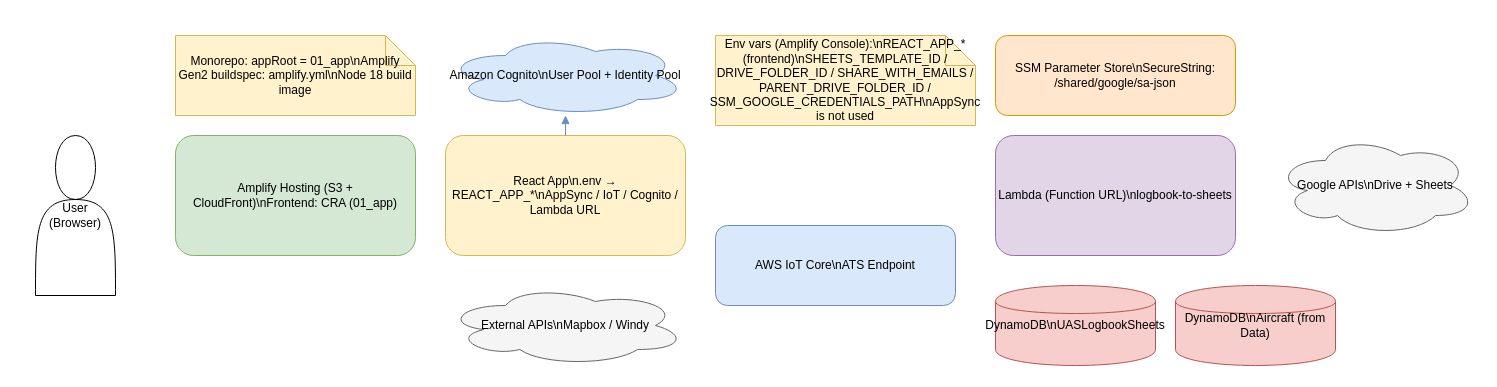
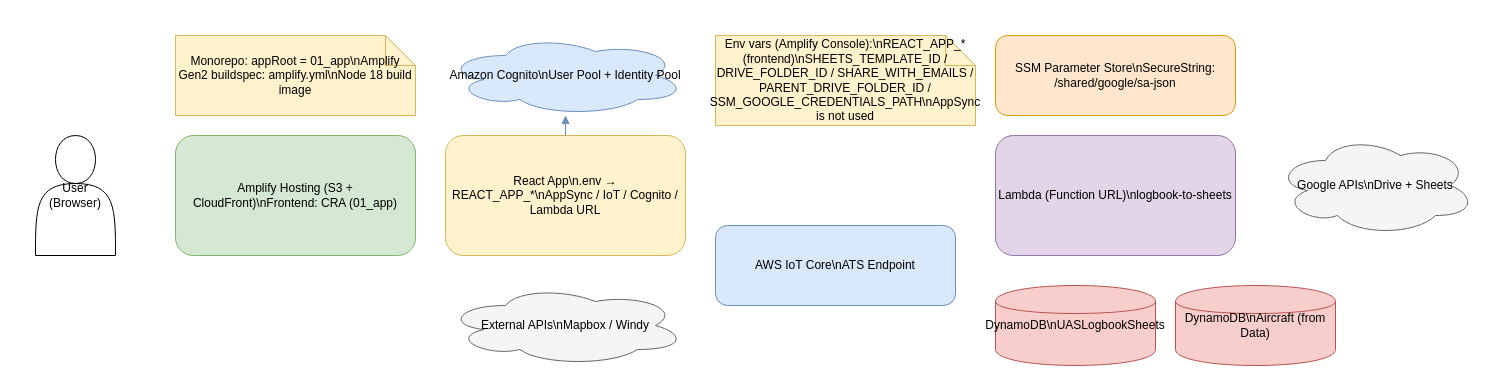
node "User (Browser)": size 80x160 -> 80x120
